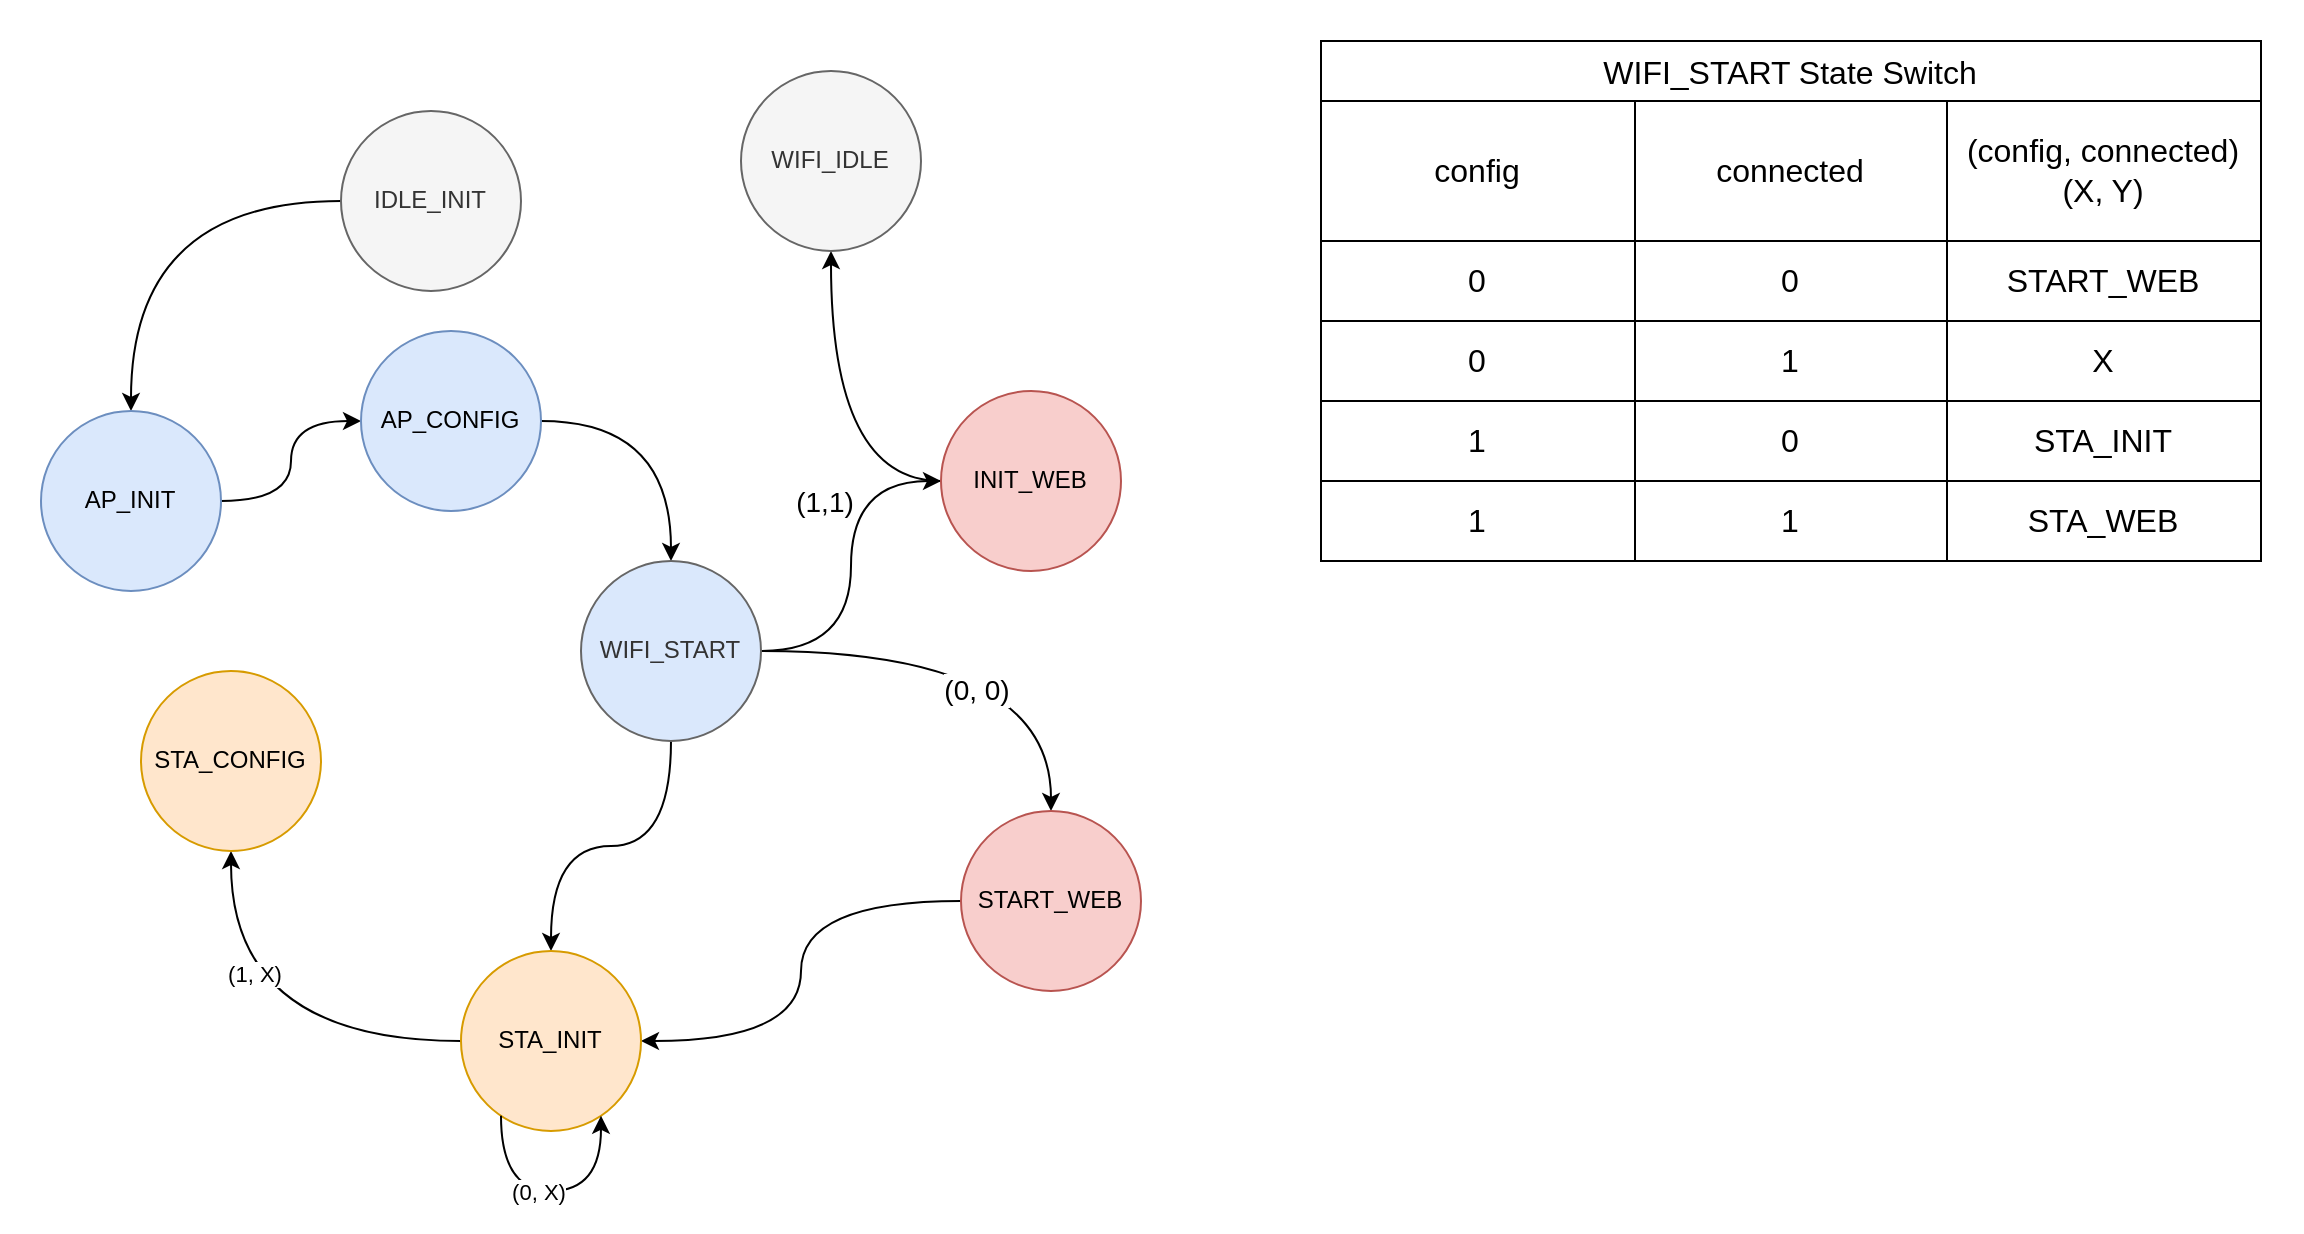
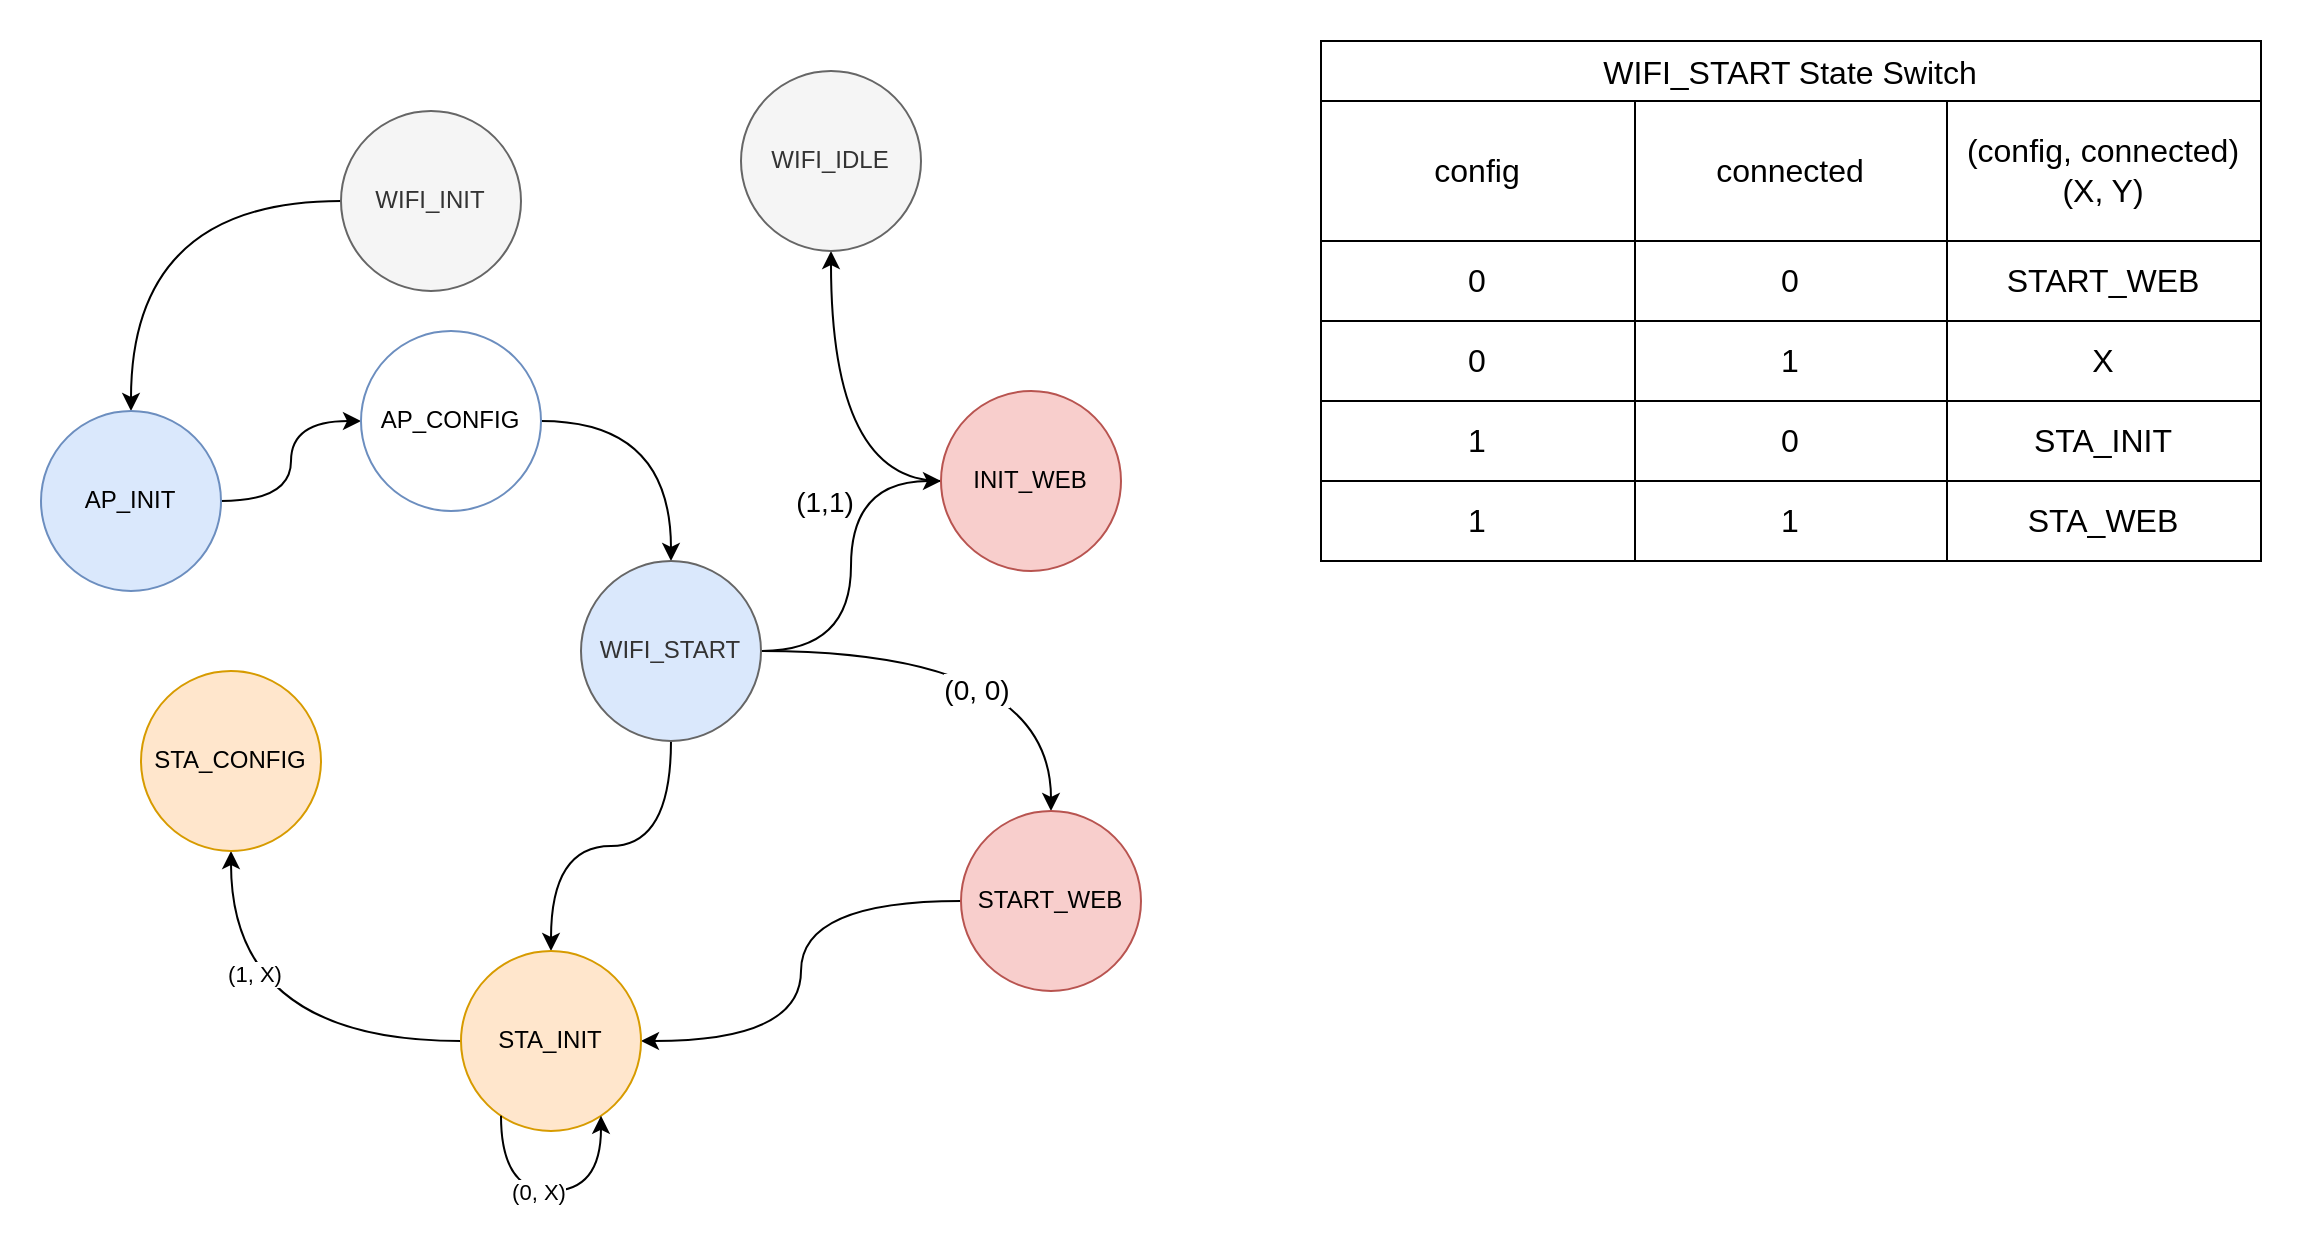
node "IDLE_INIT": label "IDLE_INIT" -> "WIFI_INIT"
node "AP_CONFIG": fillcolor #dae8fc -> #ffffff
